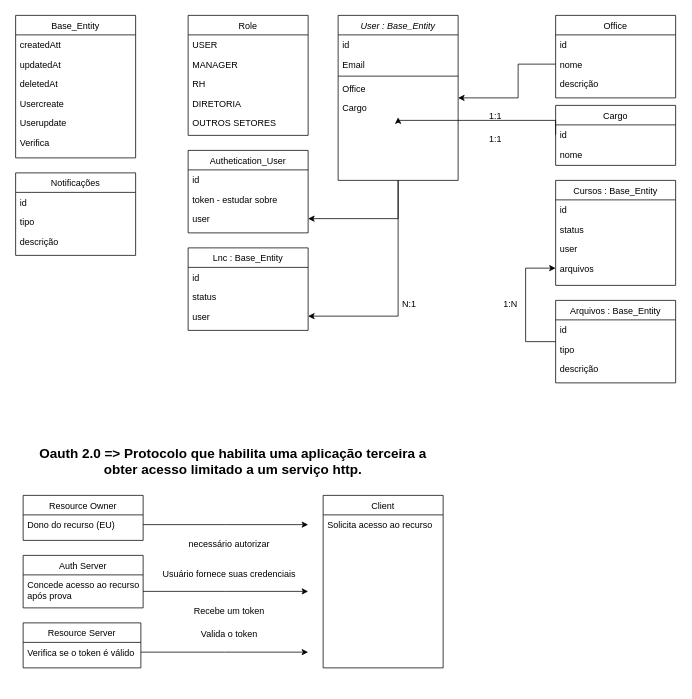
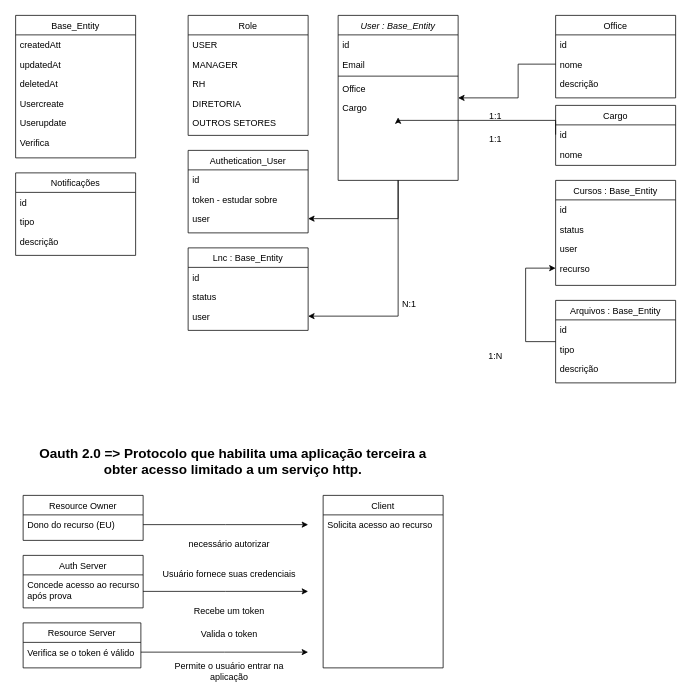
node "arquivos": label "arquivos" -> "recurso"
node "1:N": moved (510, 304) -> (495, 357)
node "Permite o usuário entrar na aplicação": added
